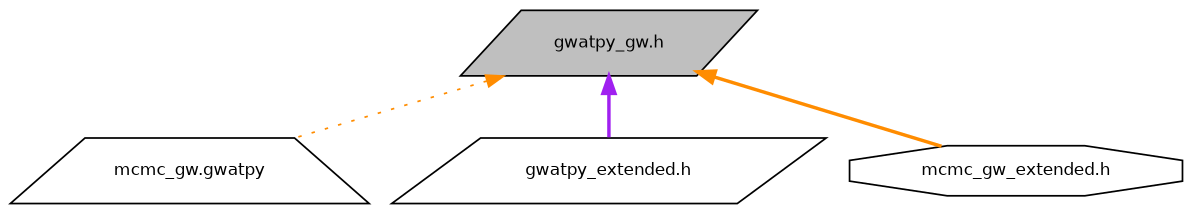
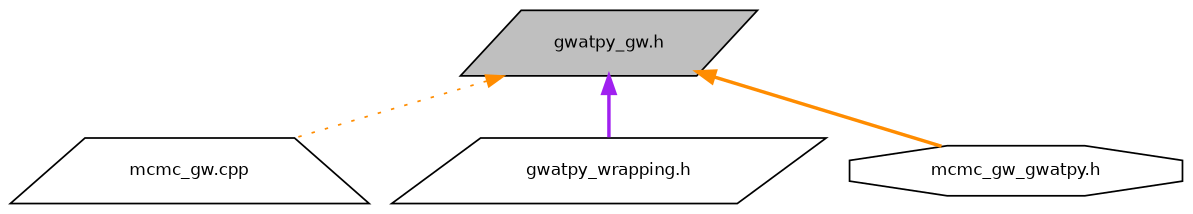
node "mcmc_gw.gwatpy": label "mcmc_gw.gwatpy" -> "mcmc_gw.cpp"
node "gwatpy_extended.h": label "gwatpy_extended.h" -> "gwatpy_wrapping.h"
node "mcmc_gw_extended.h": label "mcmc_gw_extended.h" -> "mcmc_gw_gwatpy.h"
